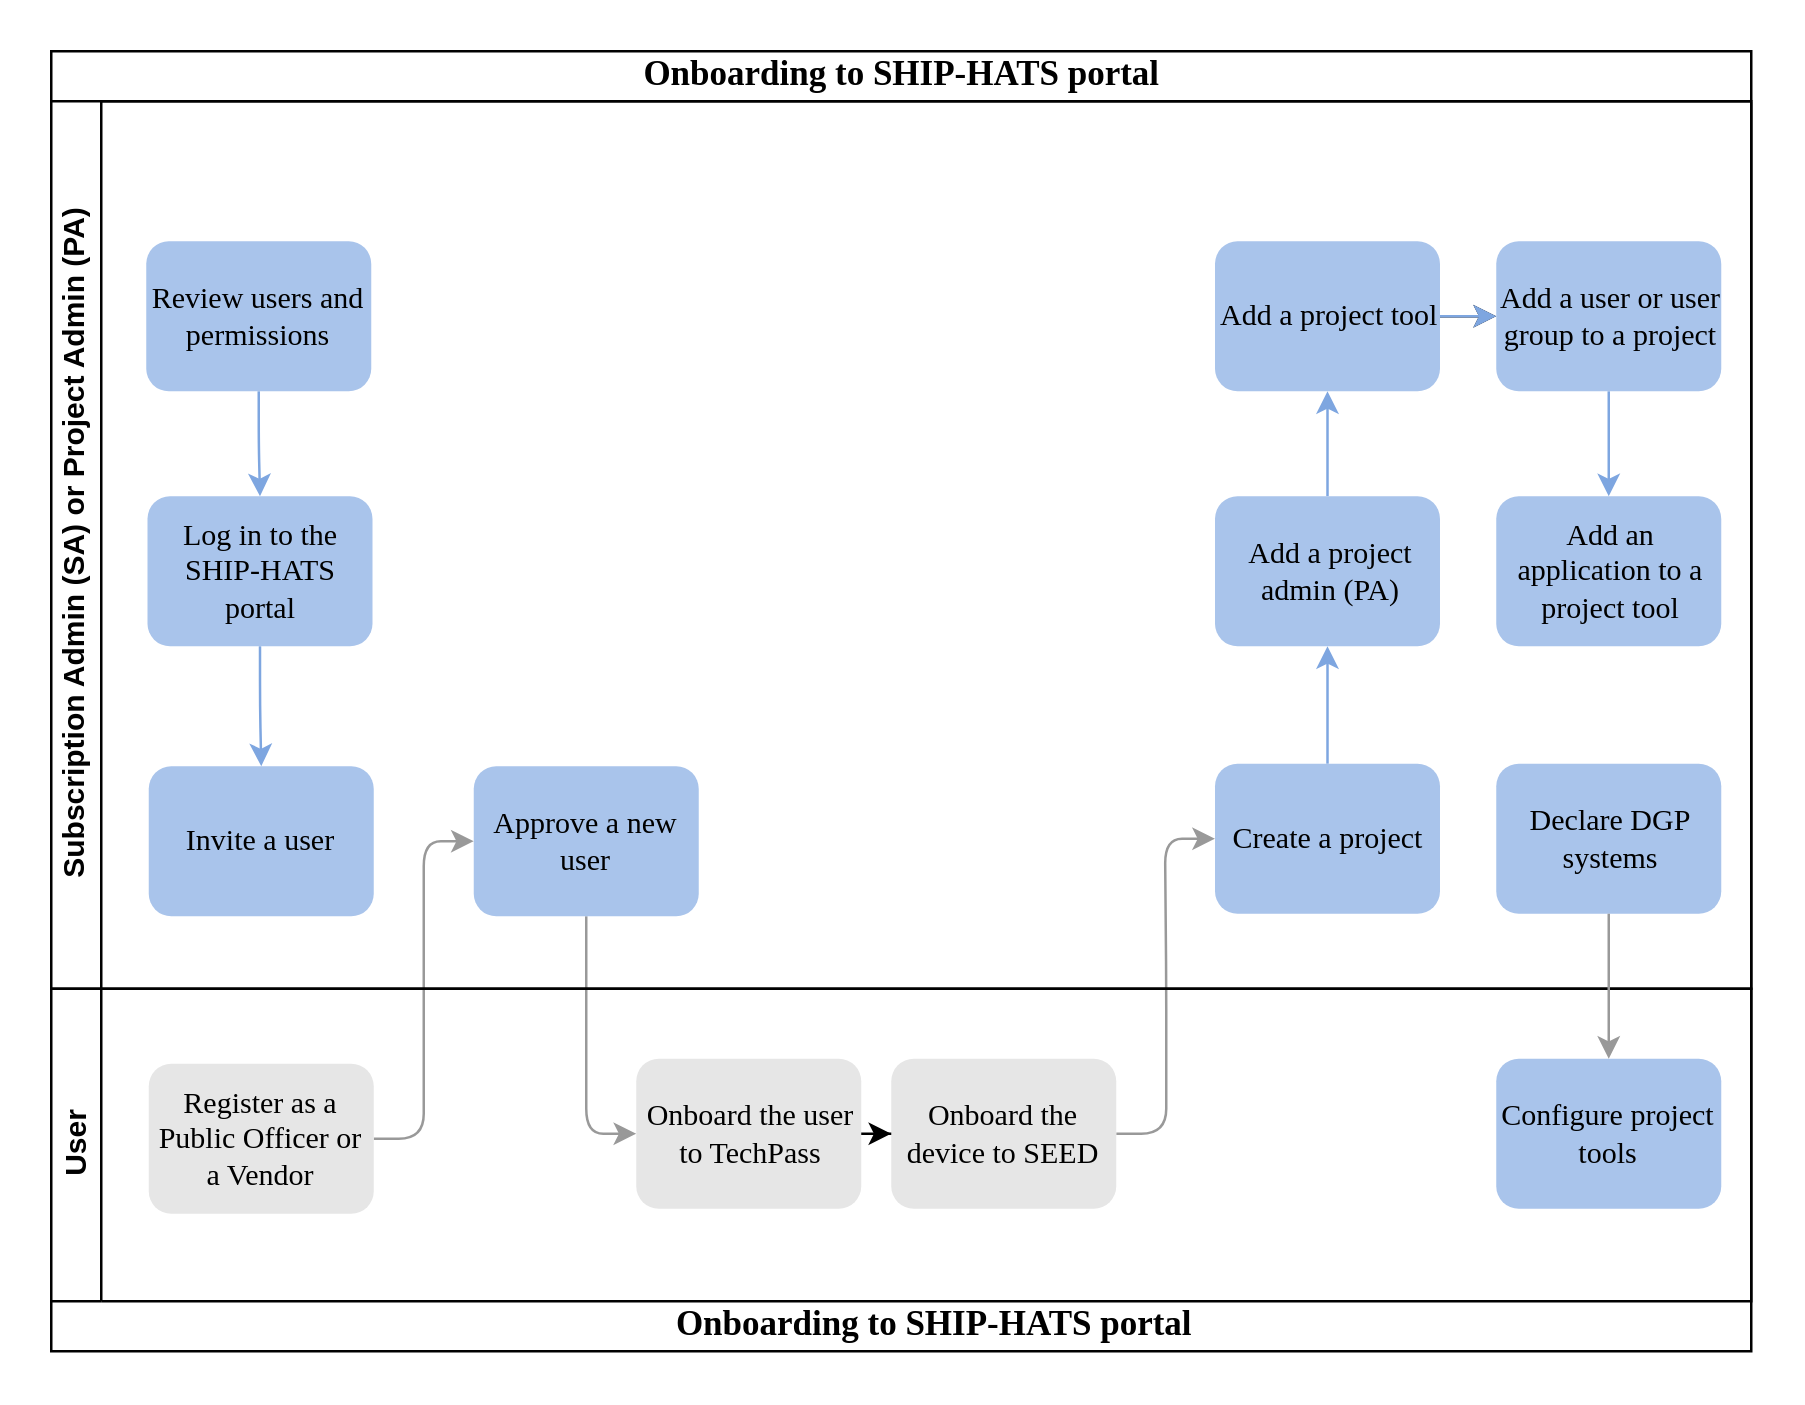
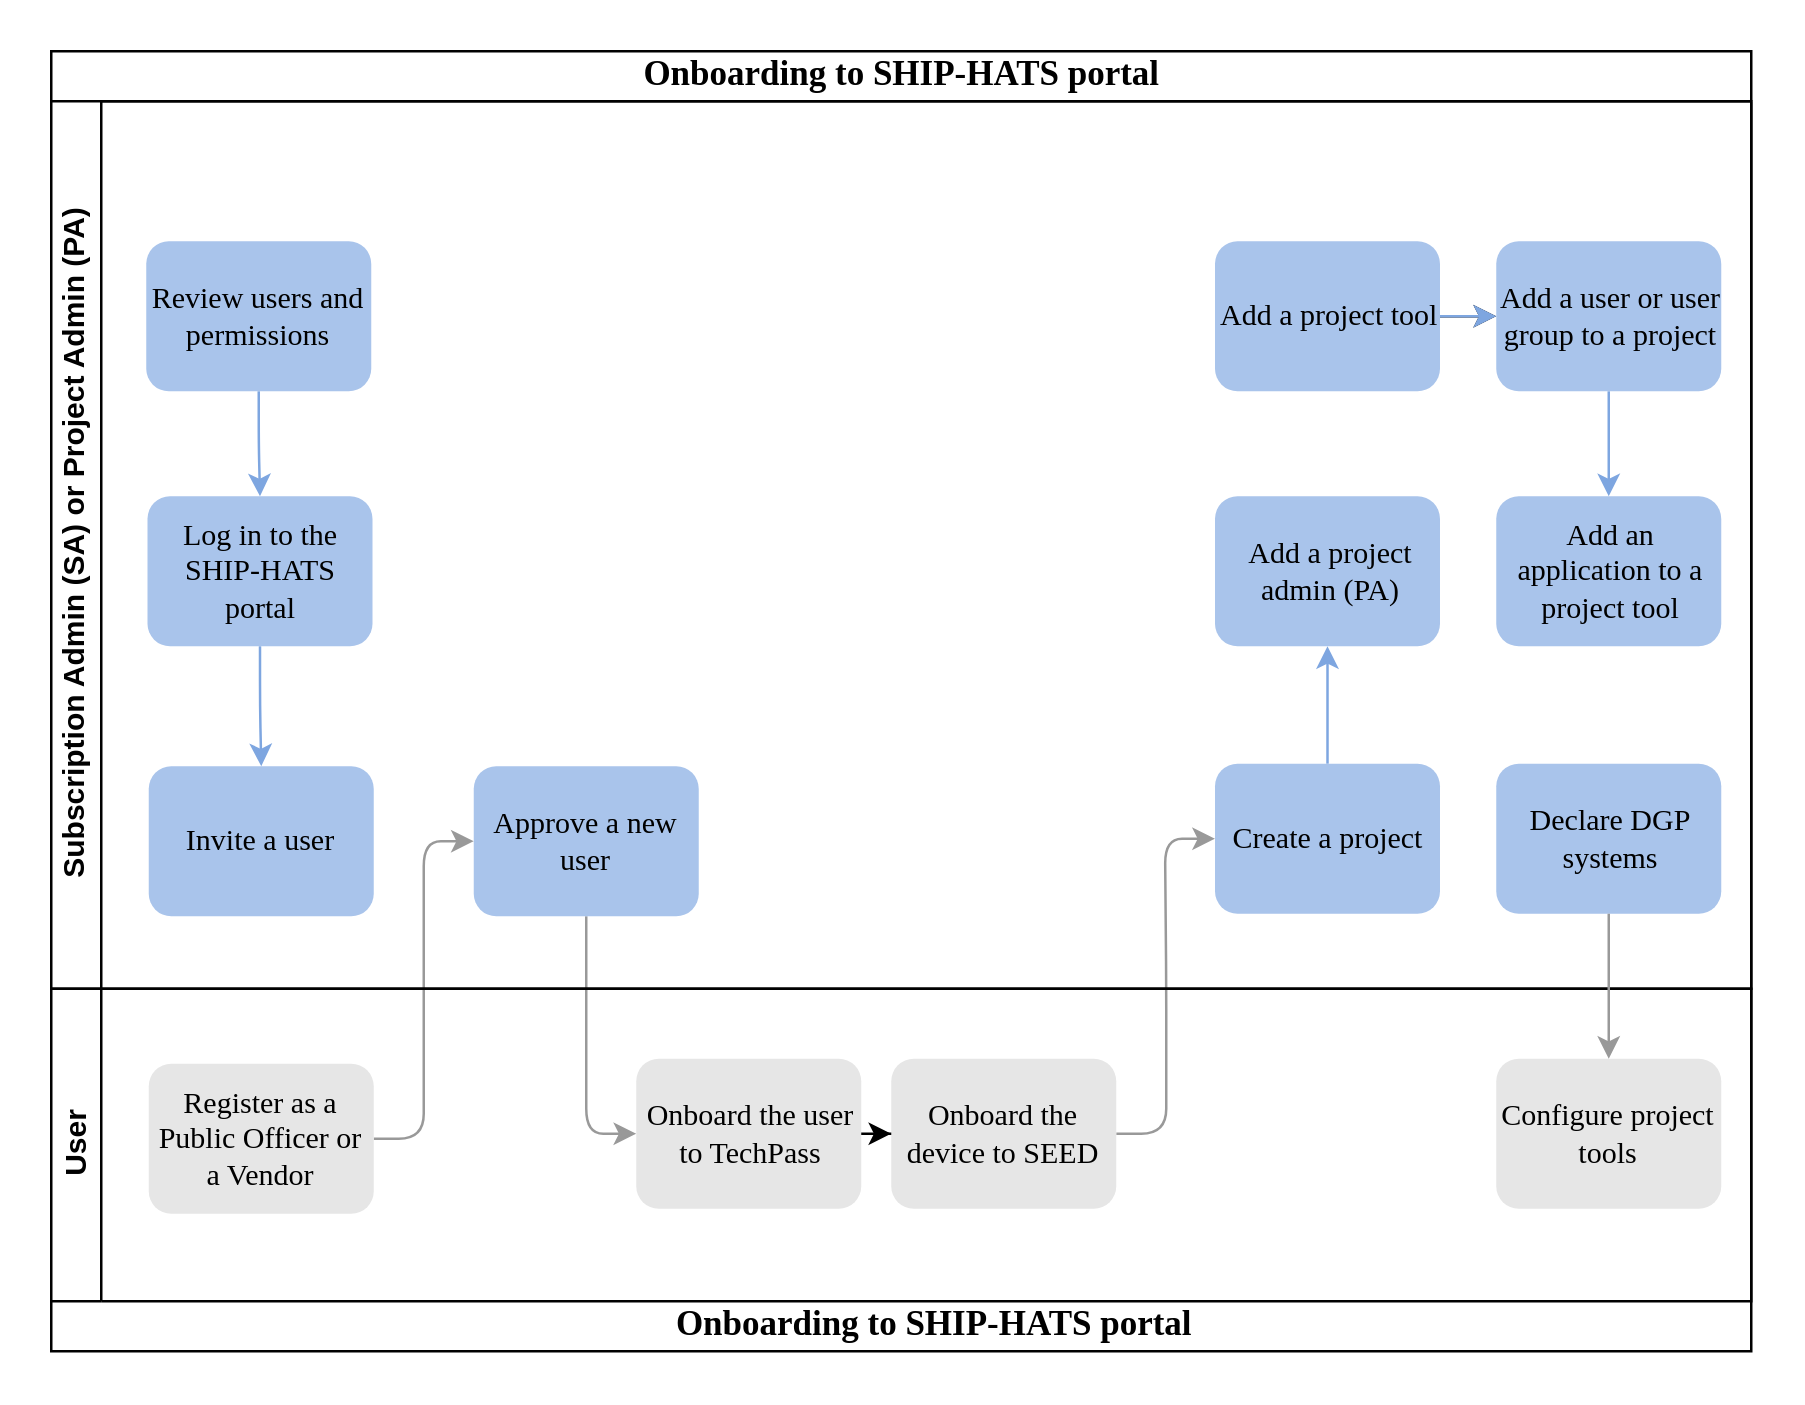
edge "Add a project admin (PA)" -> "Add a project tool": removed
node "Configure project tools": fillcolor #a9c4eb -> #e6e6e6
